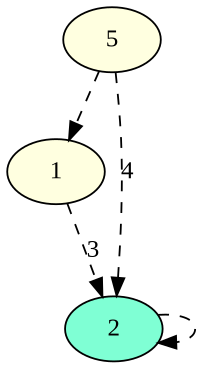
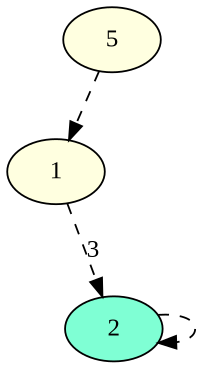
edge "5" -> "2": removed, label "4"
